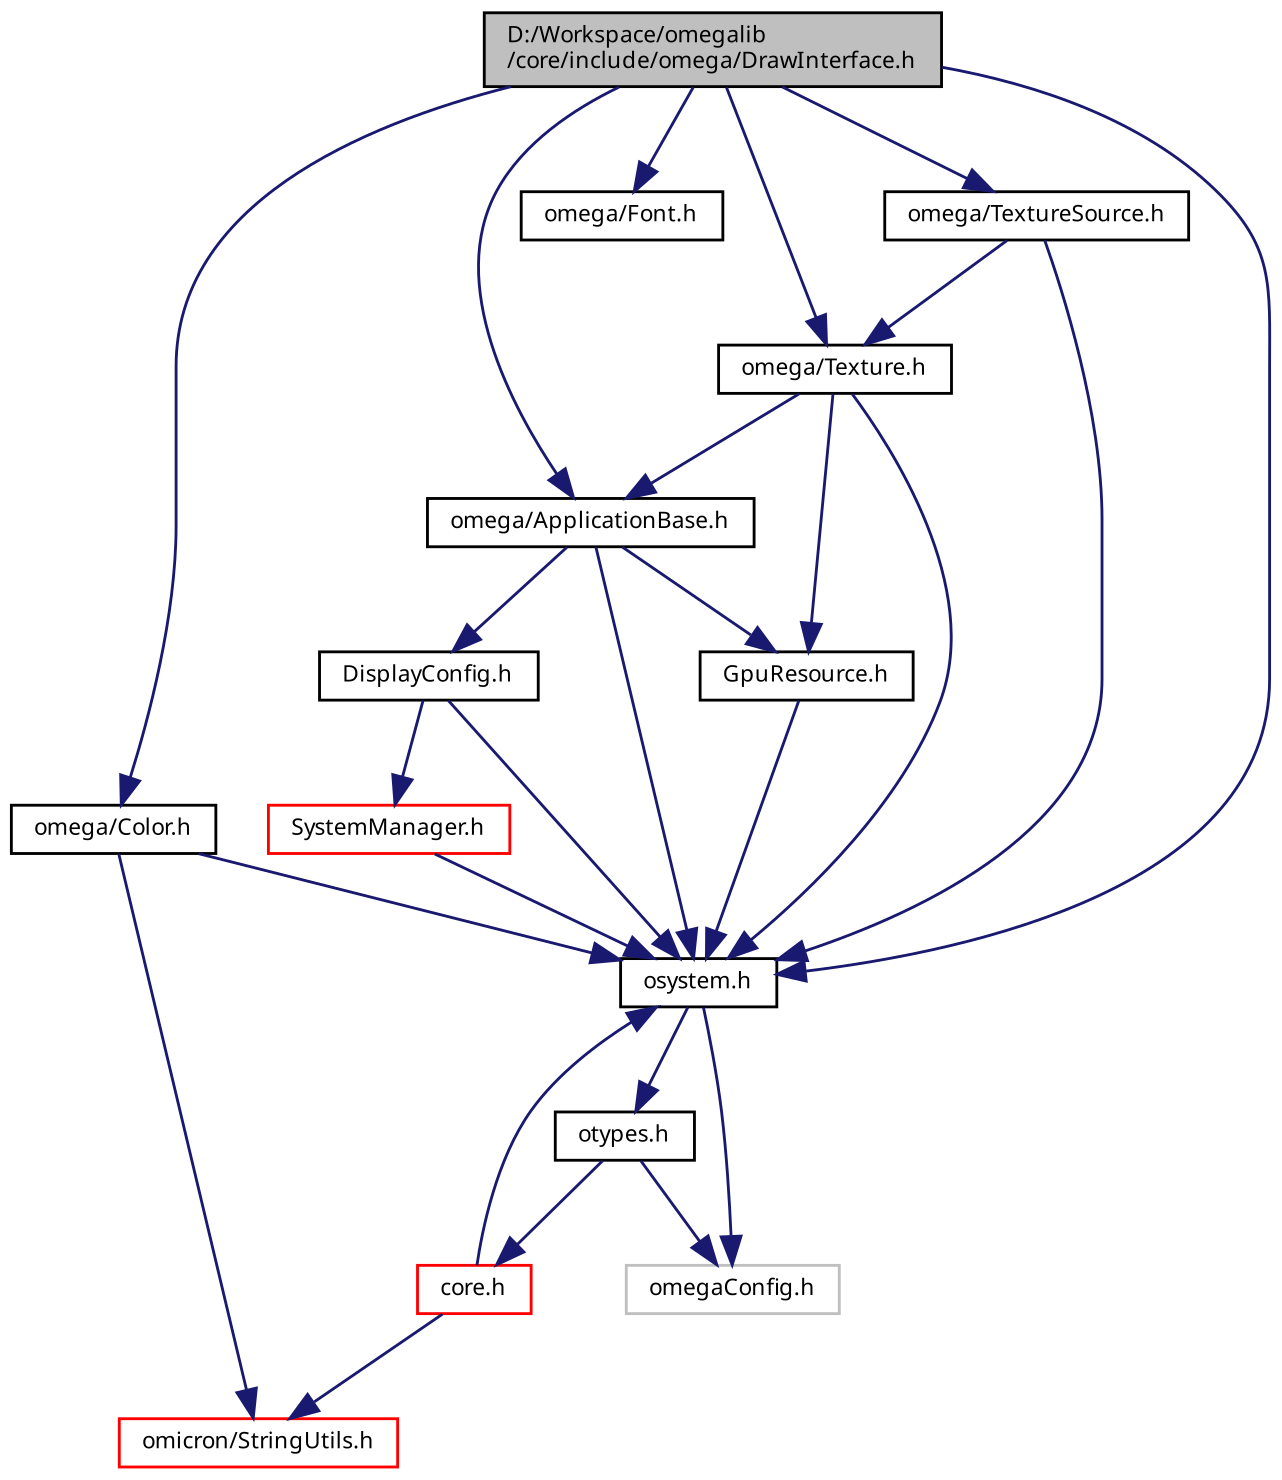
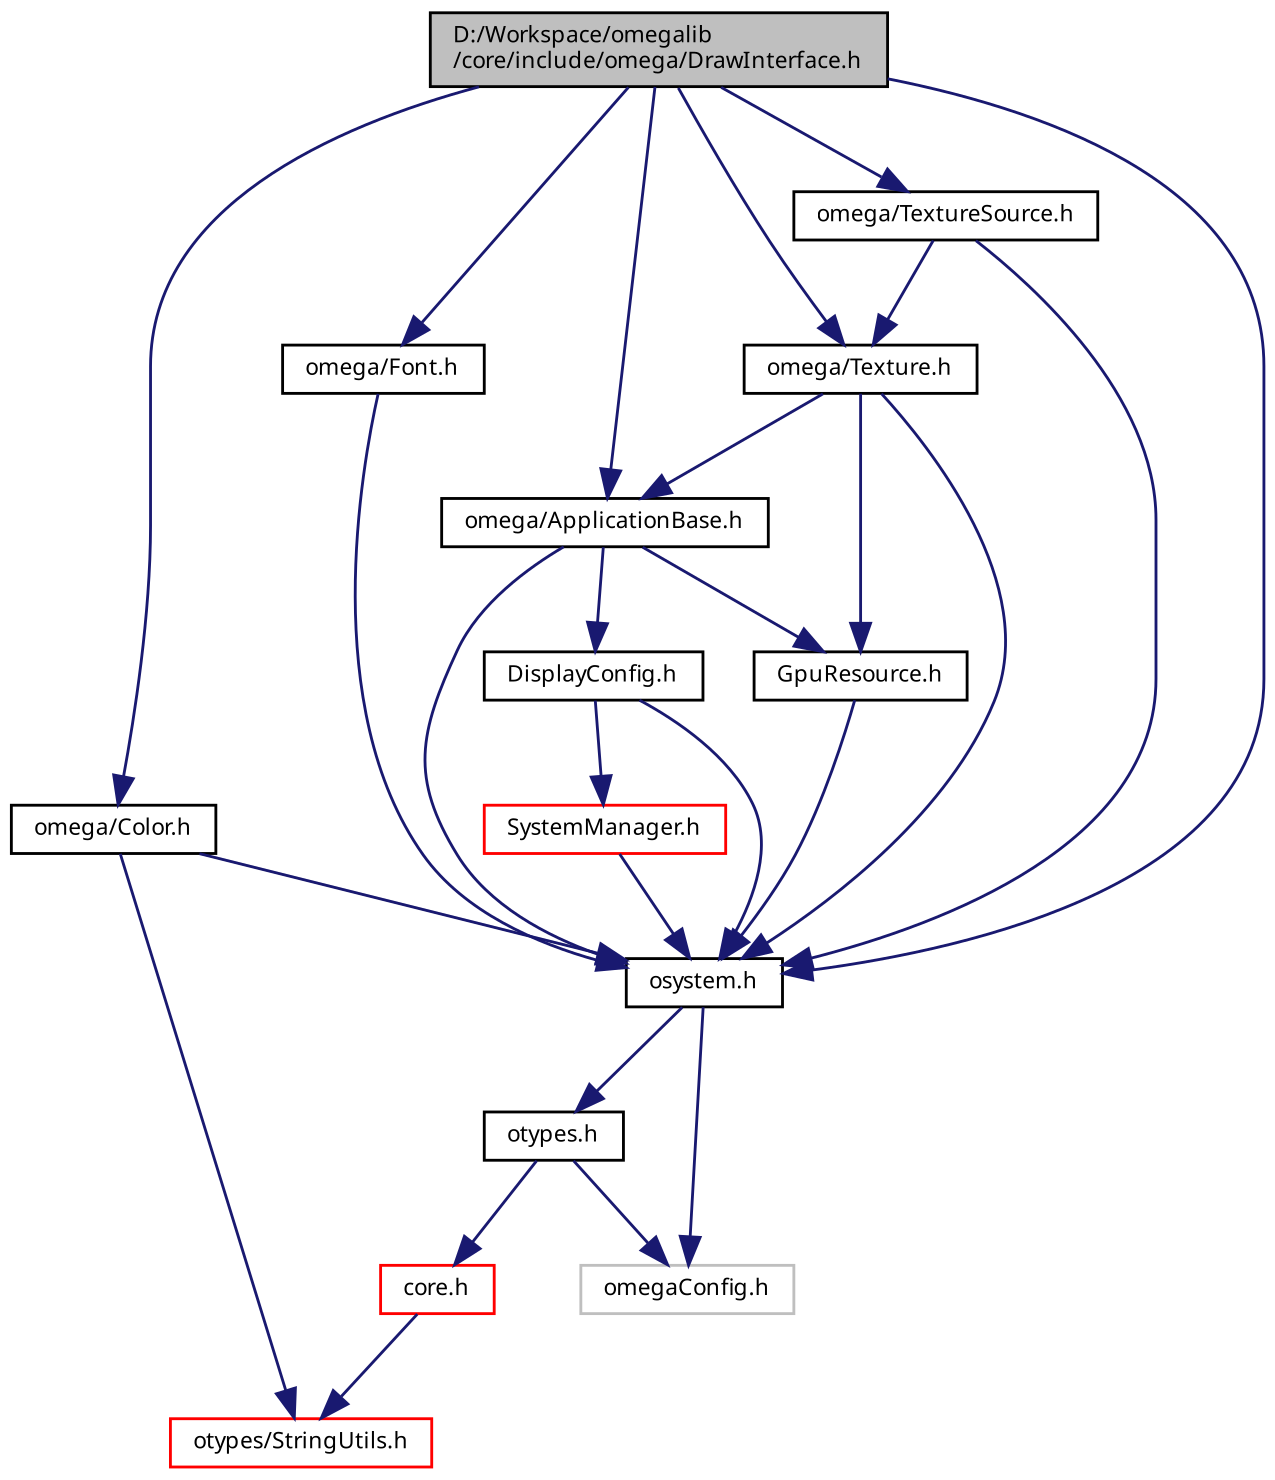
edge "core.h" -> "osystem.h": now "omega/Font.h" -> "osystem.h"
node "omicron/StringUtils.h": label "omicron/StringUtils.h" -> "otypes/StringUtils.h"
